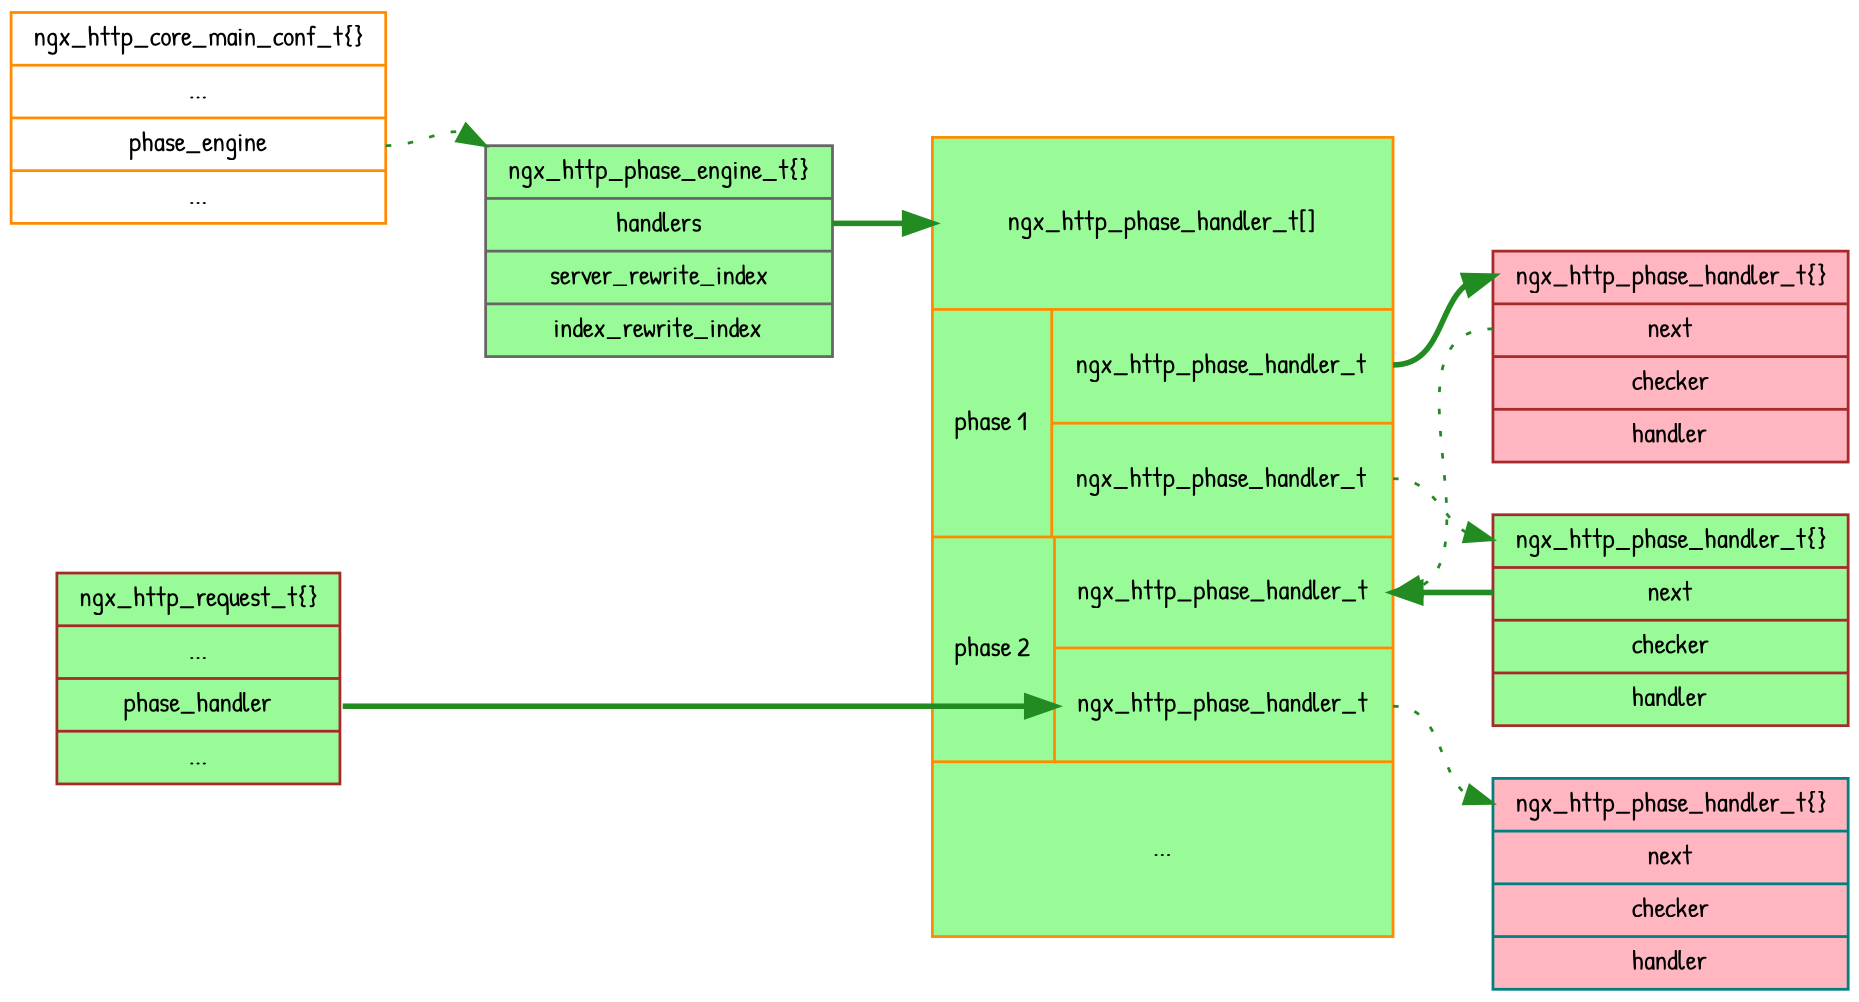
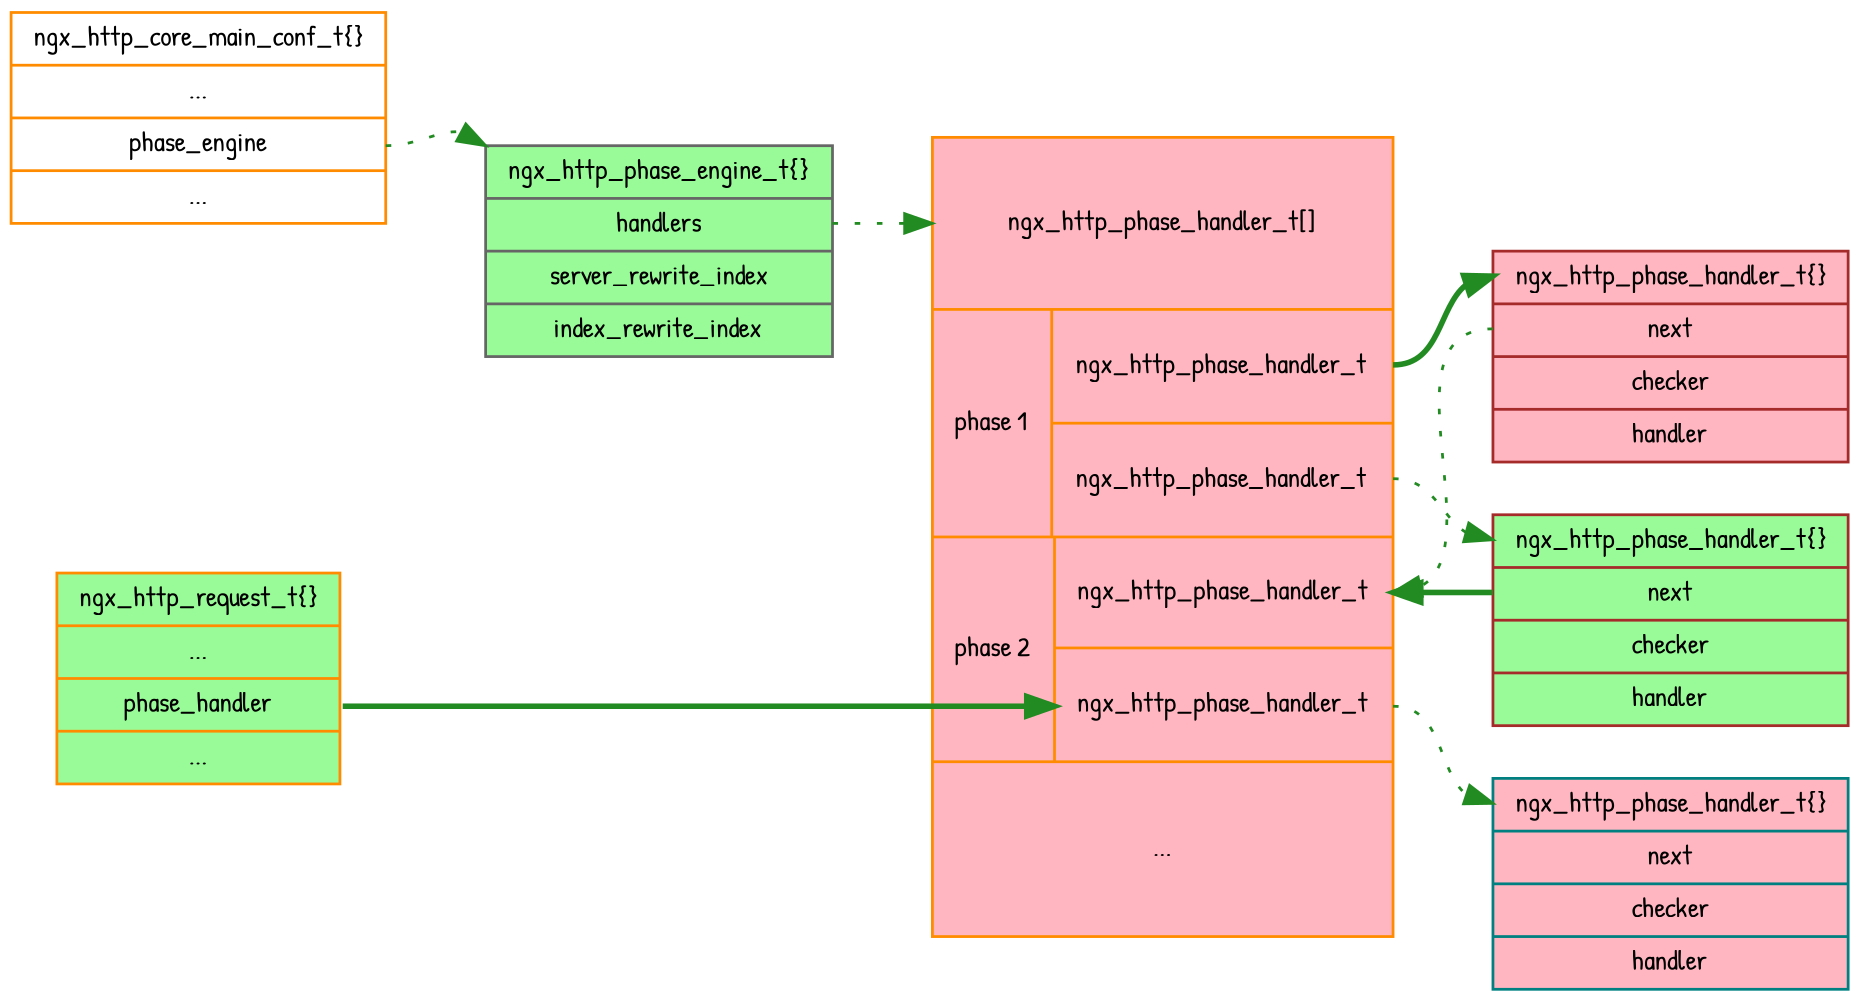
edge "ngx_http_phase_engine_t{}" -> "ngx_http_phase_handler_t[]": style bold -> dotted
node "ngx_http_phase_handler_t[]": fillcolor palegreen -> lightpink
node "ngx_http_request_t{}": color brown -> darkorange
